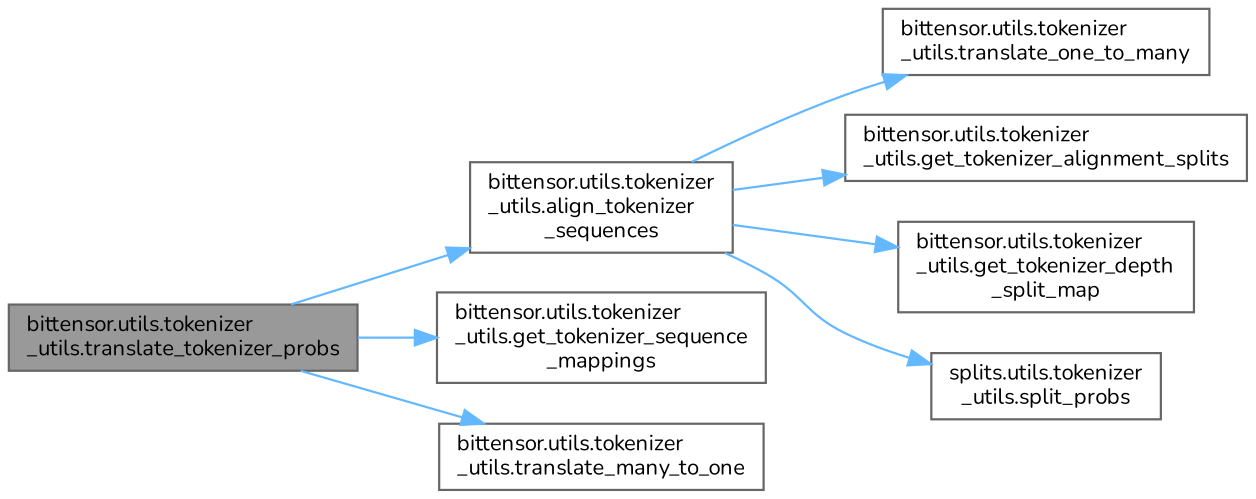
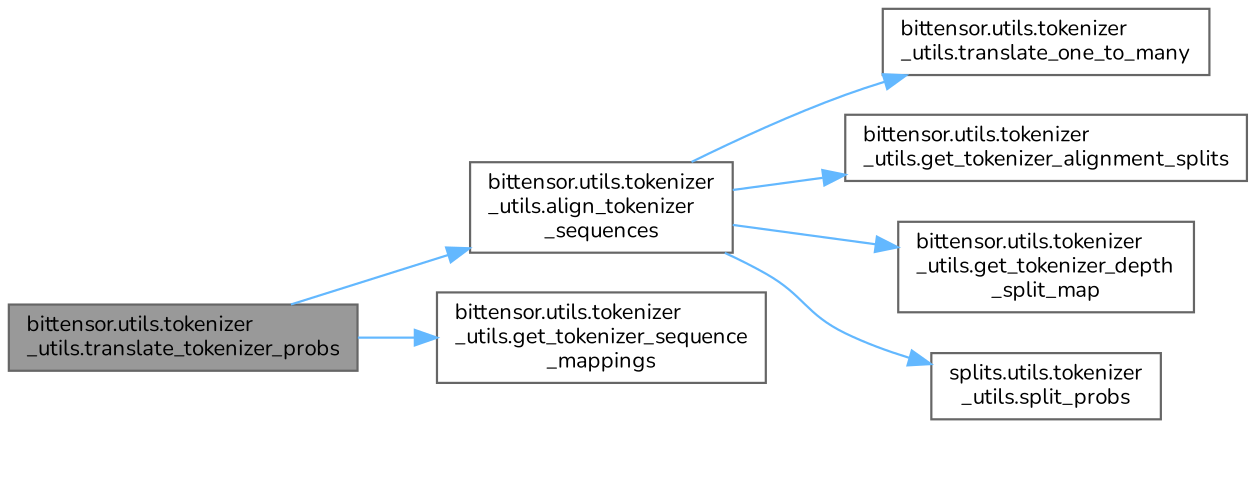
node "bittensor.utils.tokenizer _utils.translate_many_to_one": removed
